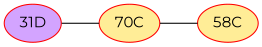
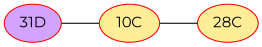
node "70C": label "70C" -> "10C"
node "58C": label "58C" -> "28C"
